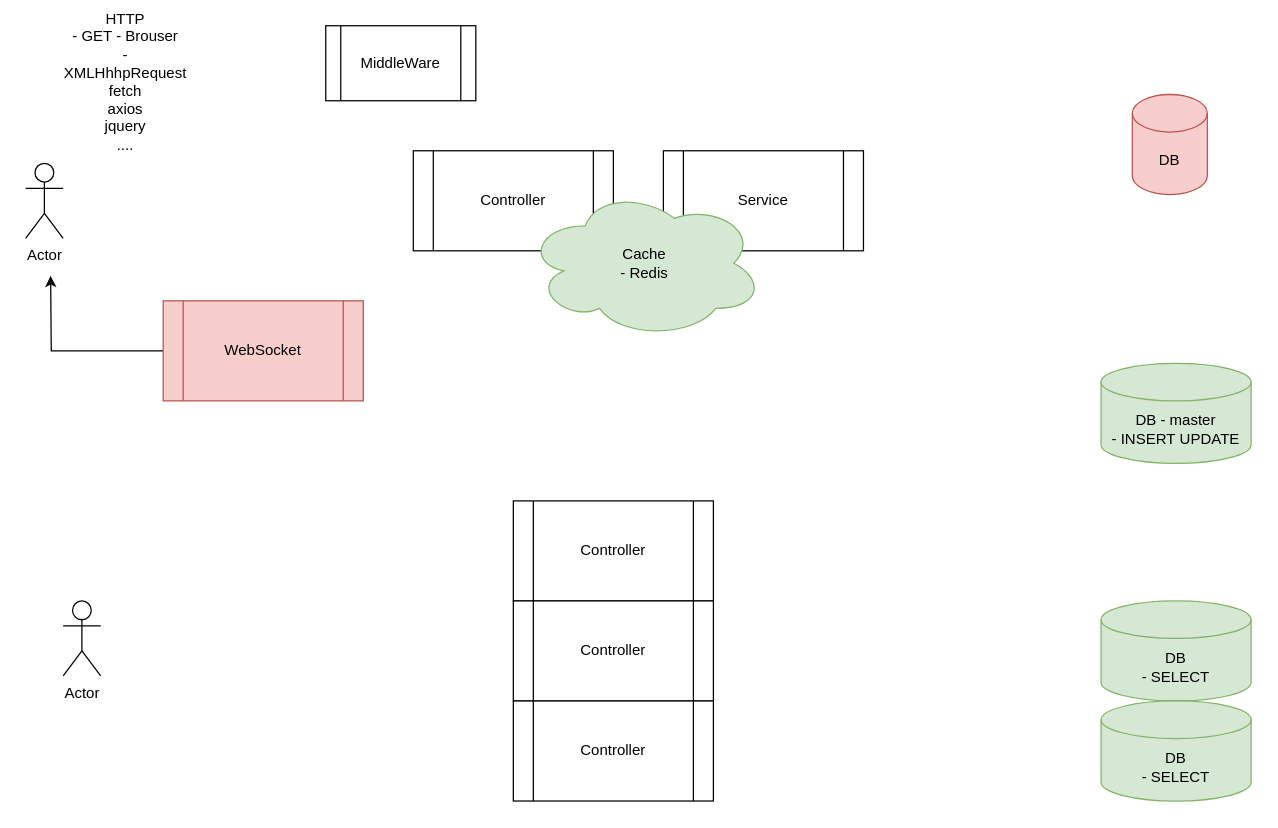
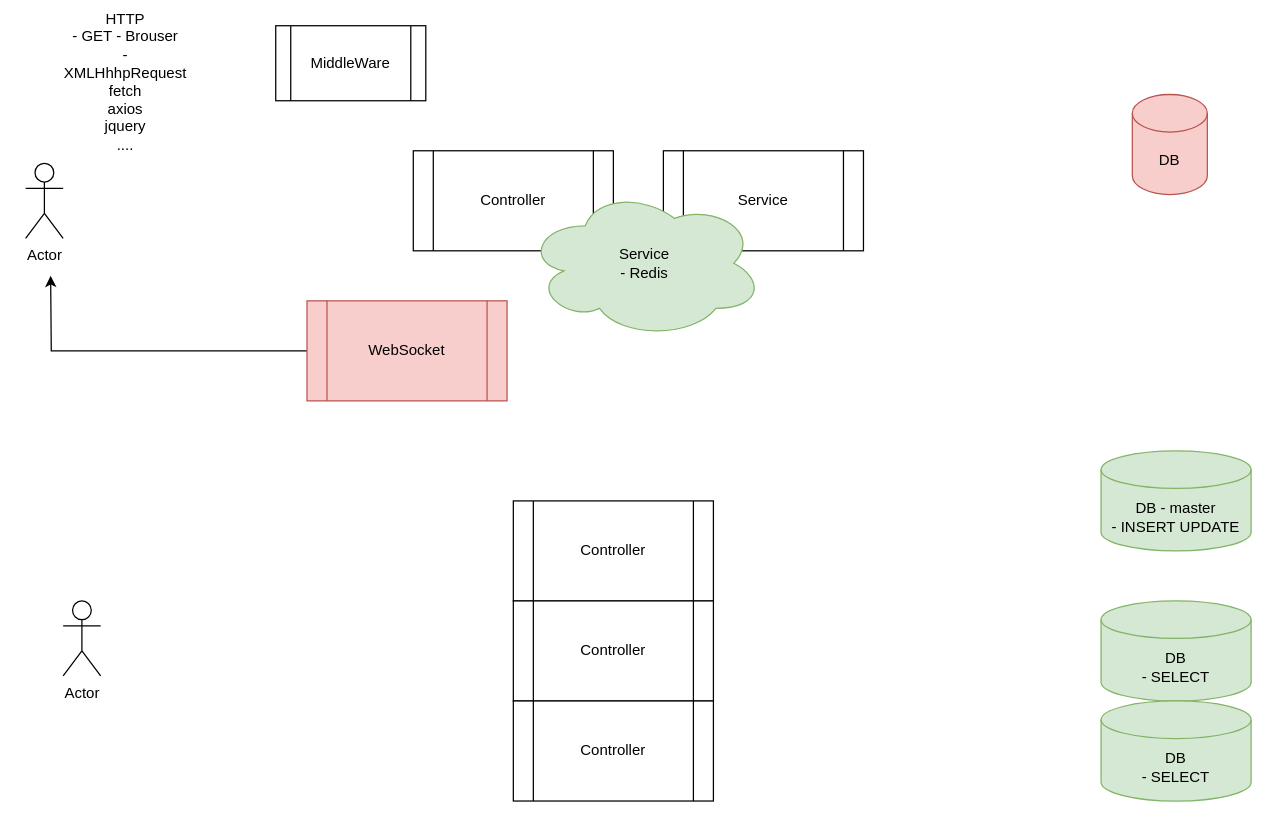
node "MiddleWare": moved (401, 63) -> (351, 63)
node "Cache - Redis": label "Cache - Redis" -> "Service - Redis"
node "WebSocket": moved (263, 351) -> (407, 351)
node "DB - master - INSERT UPDATE": moved (1176, 413) -> (1176, 501)
